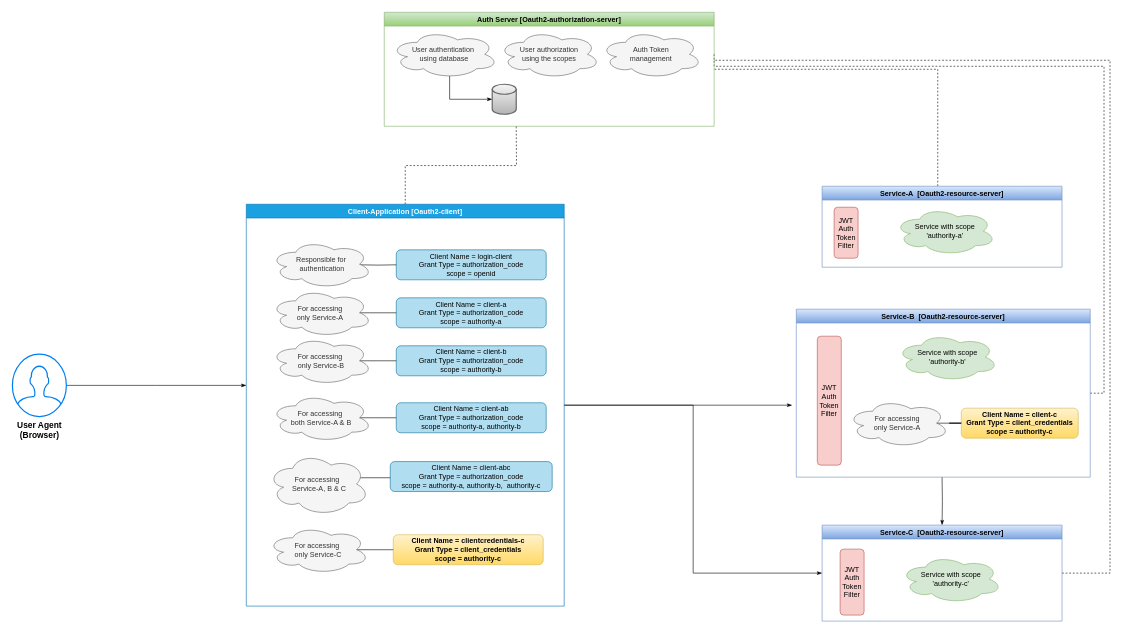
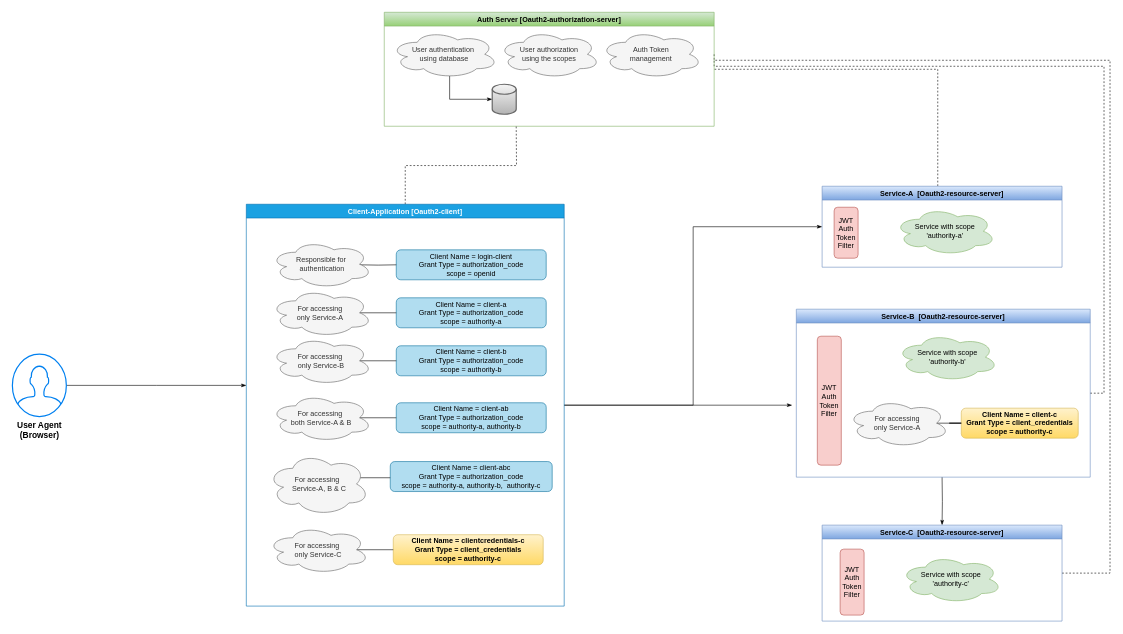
edge "Client-Application [Oauth2-client]" -> "Service-A [Oauth2-resource-server]": added
edge "Client-Application [Oauth2-client]" -> "Service-C [Oauth2-resource-server]": removed
